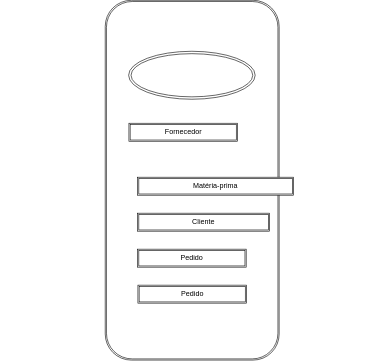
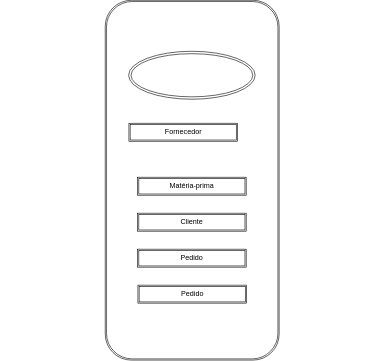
node "Matéria-prima": size 156x18 -> 109x18
node "Cliente": size 132x18 -> 109x18
